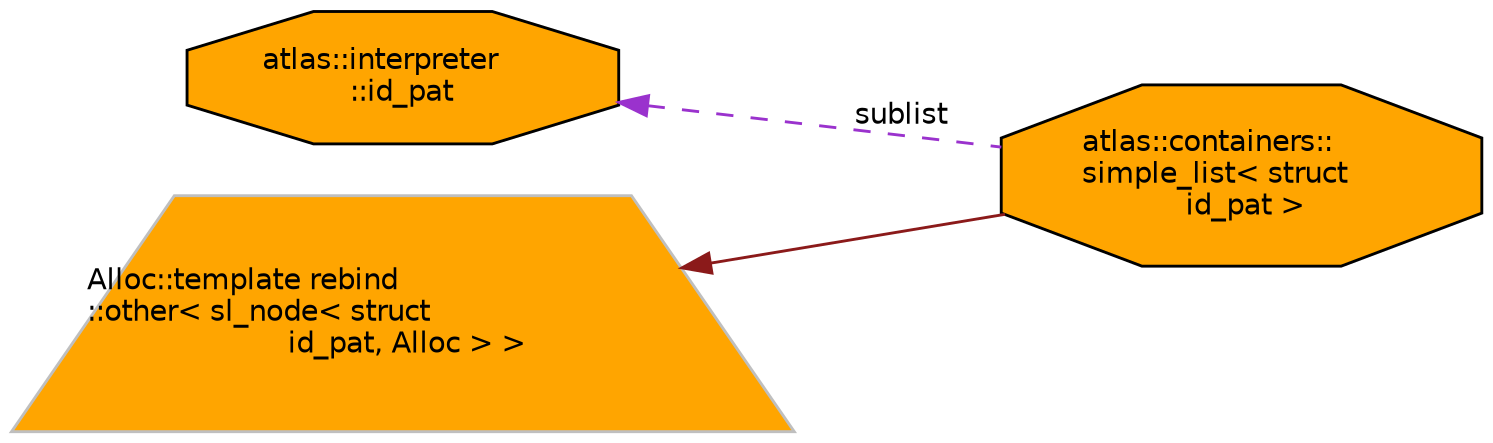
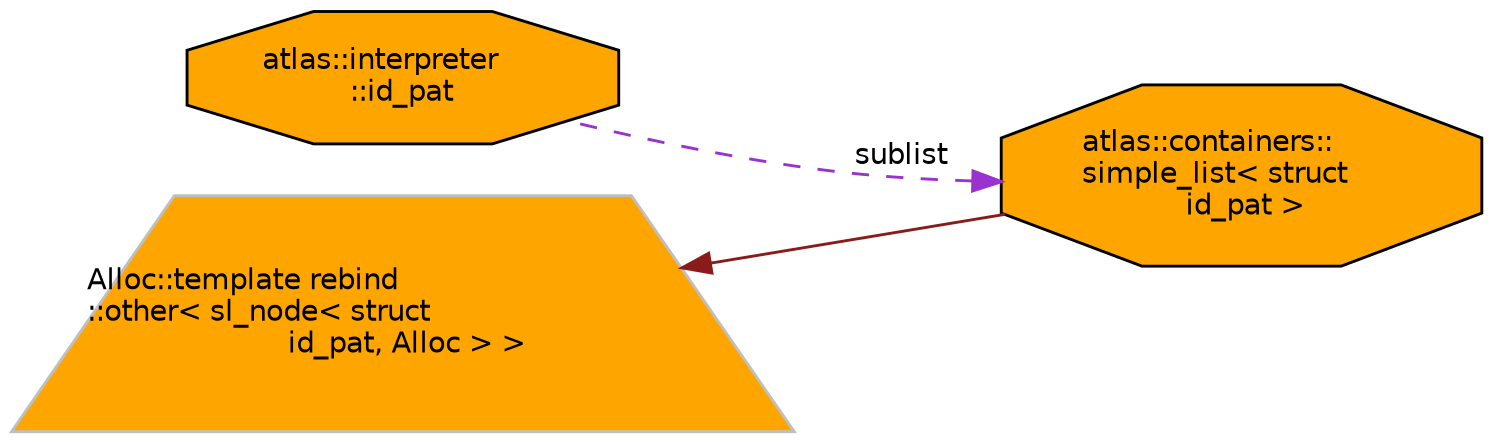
edge "atlas::containers:: simple_list< struct id_pat >" -> "atlas::interpreter ::id_pat": reversed
